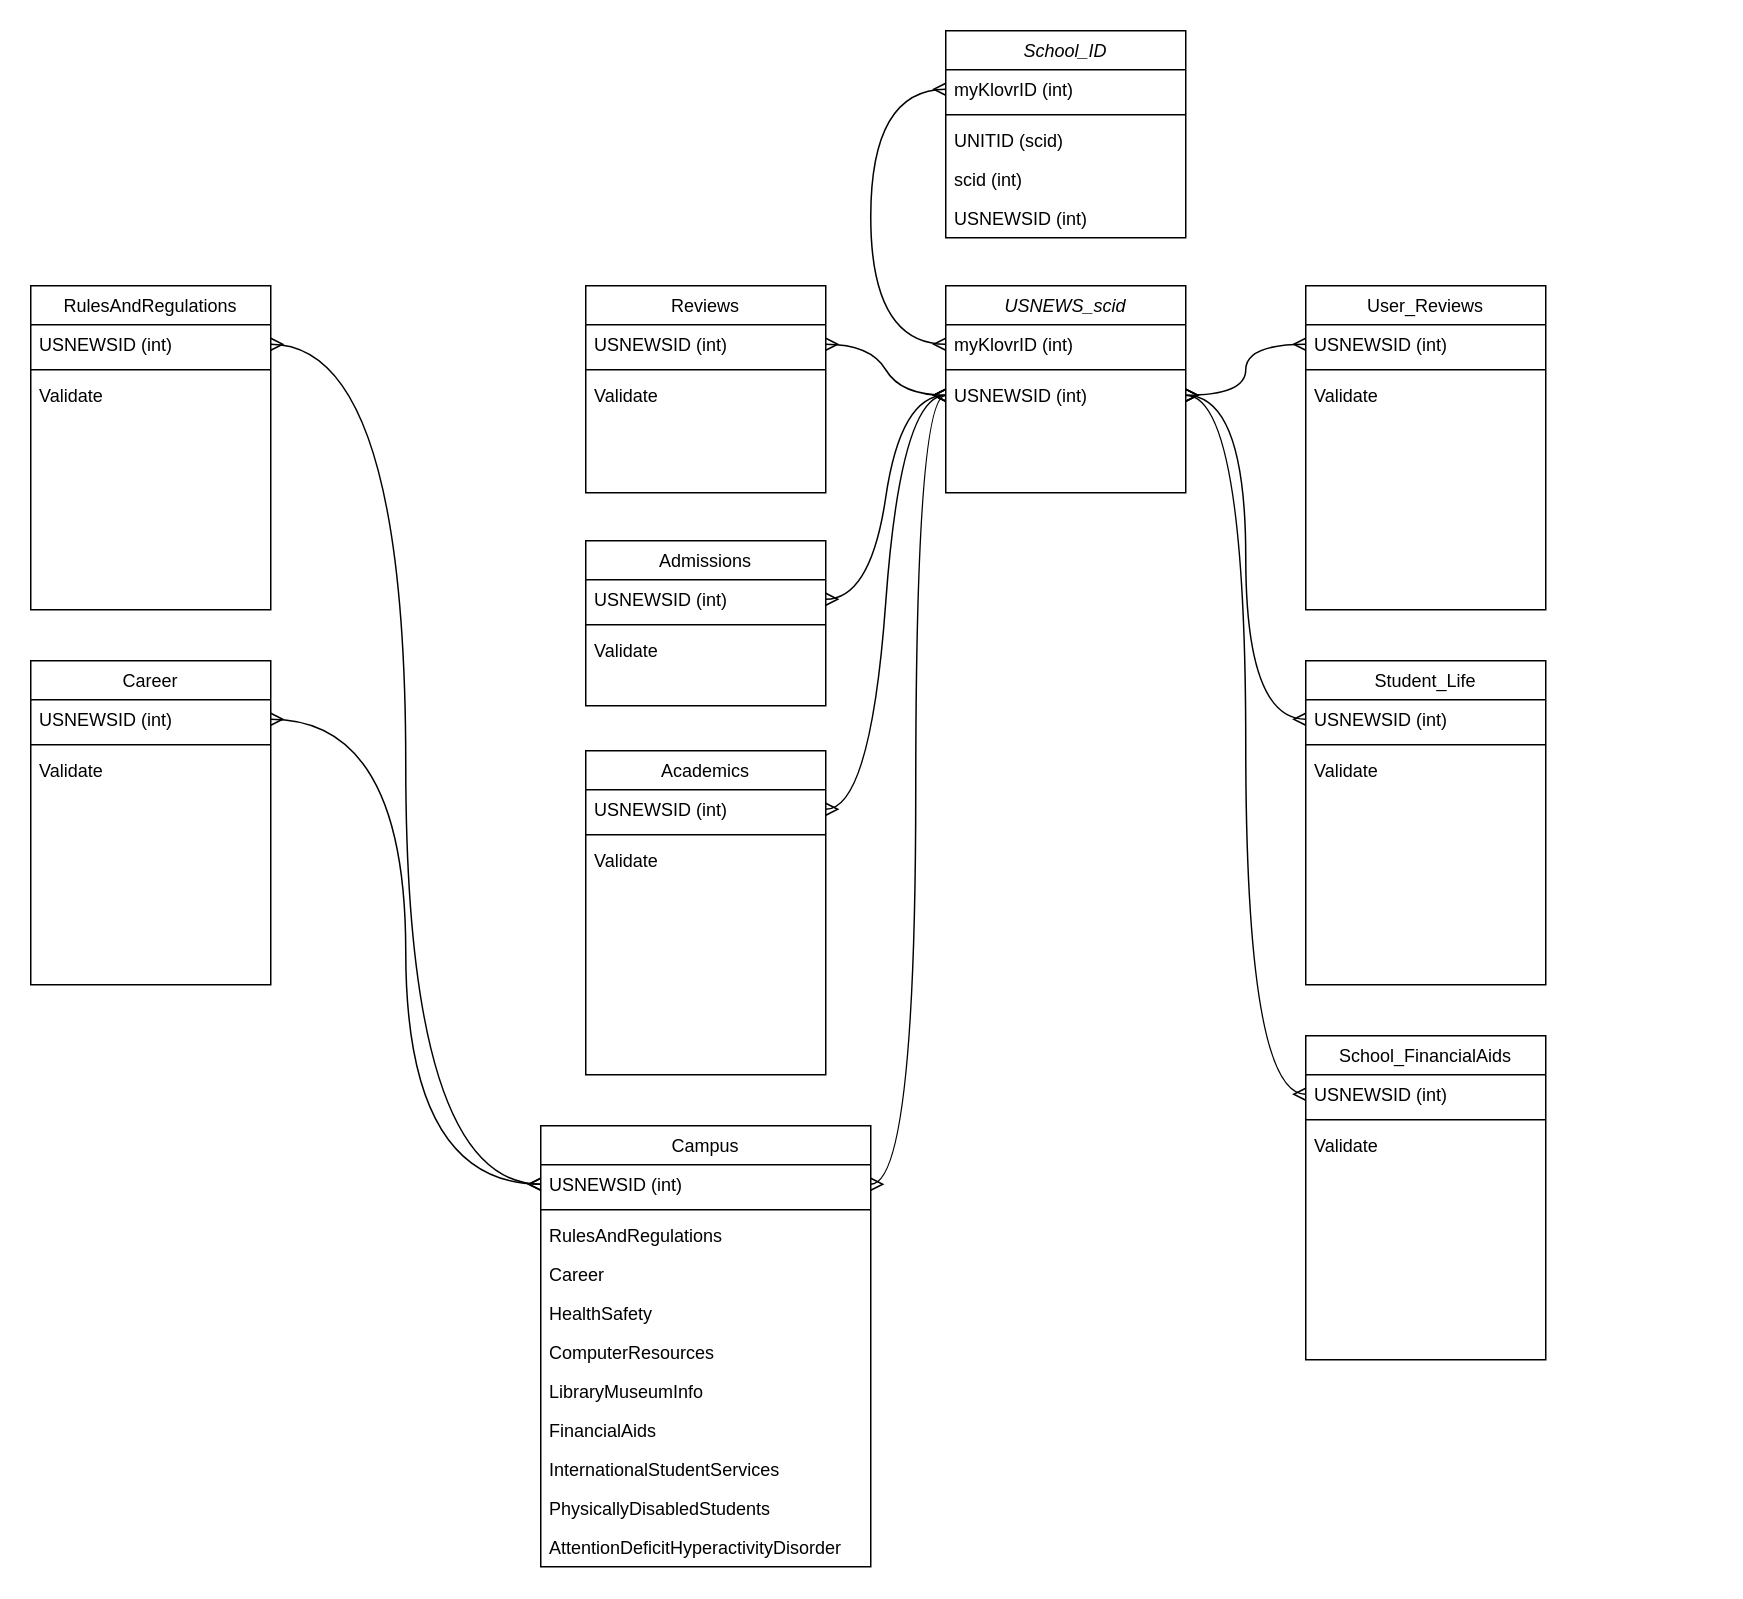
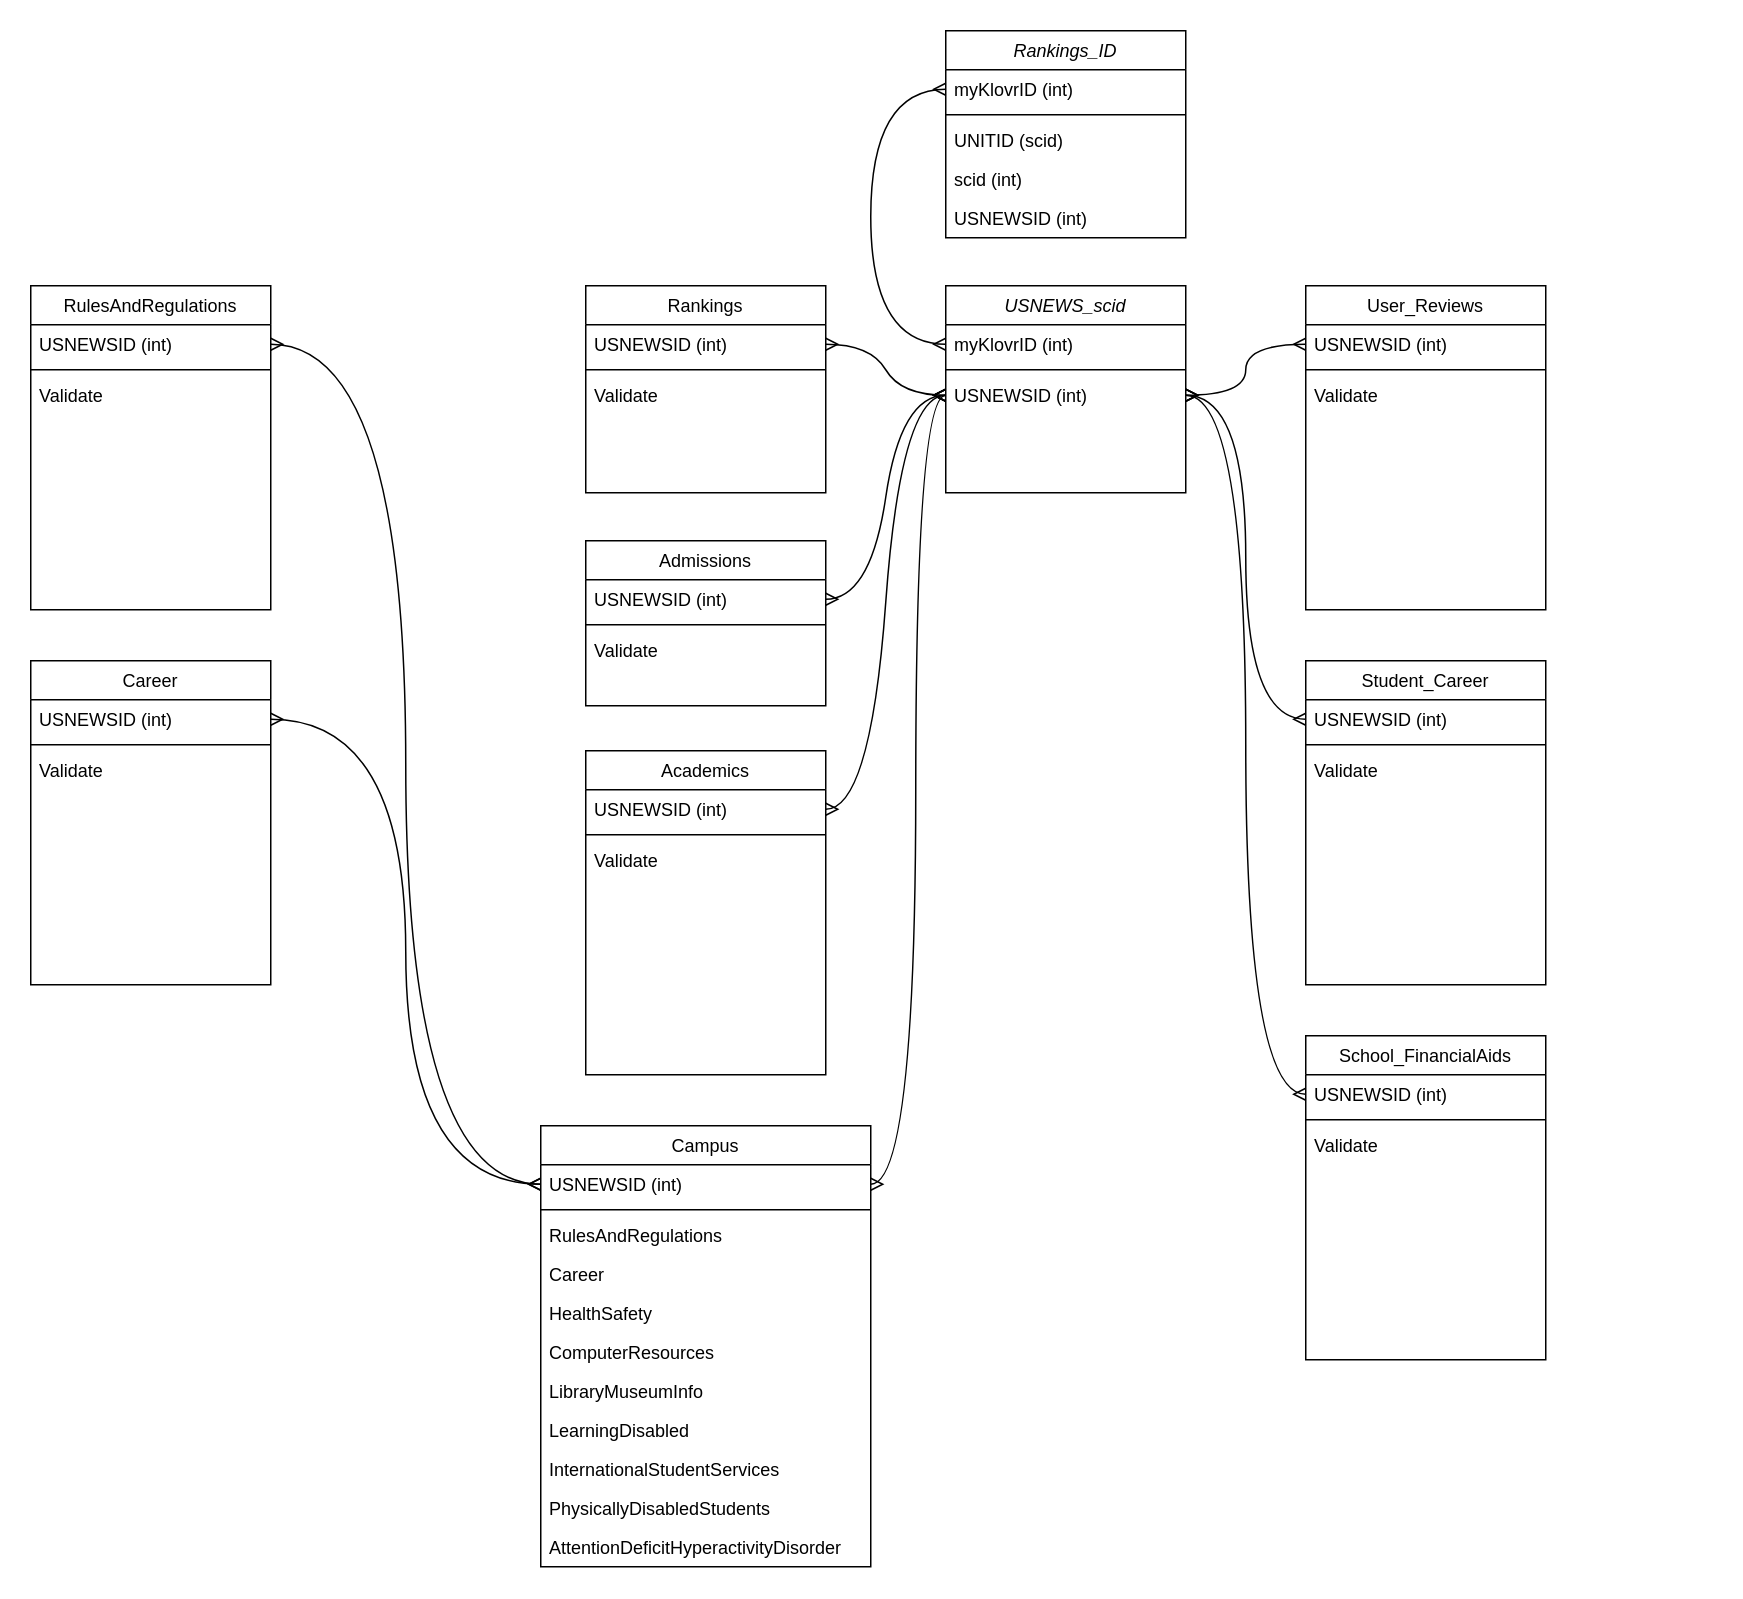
node "School_ID": label "School_ID" -> "Rankings_ID"
node "Reviews": label "Reviews" -> "Rankings"
node "Student_Life": label "Student_Life" -> "Student_Career"
node "FinancialAids": label "FinancialAids" -> "LearningDisabled"
